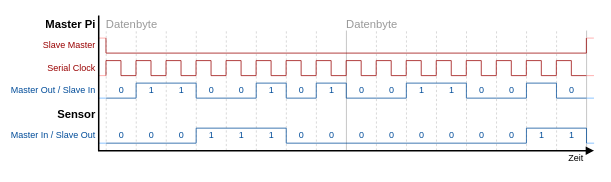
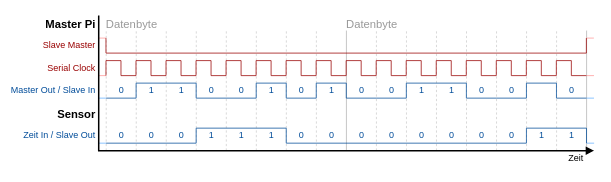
node "Master In / Slave Out": label "Master In / Slave Out" -> "Zeit In / Slave Out"
